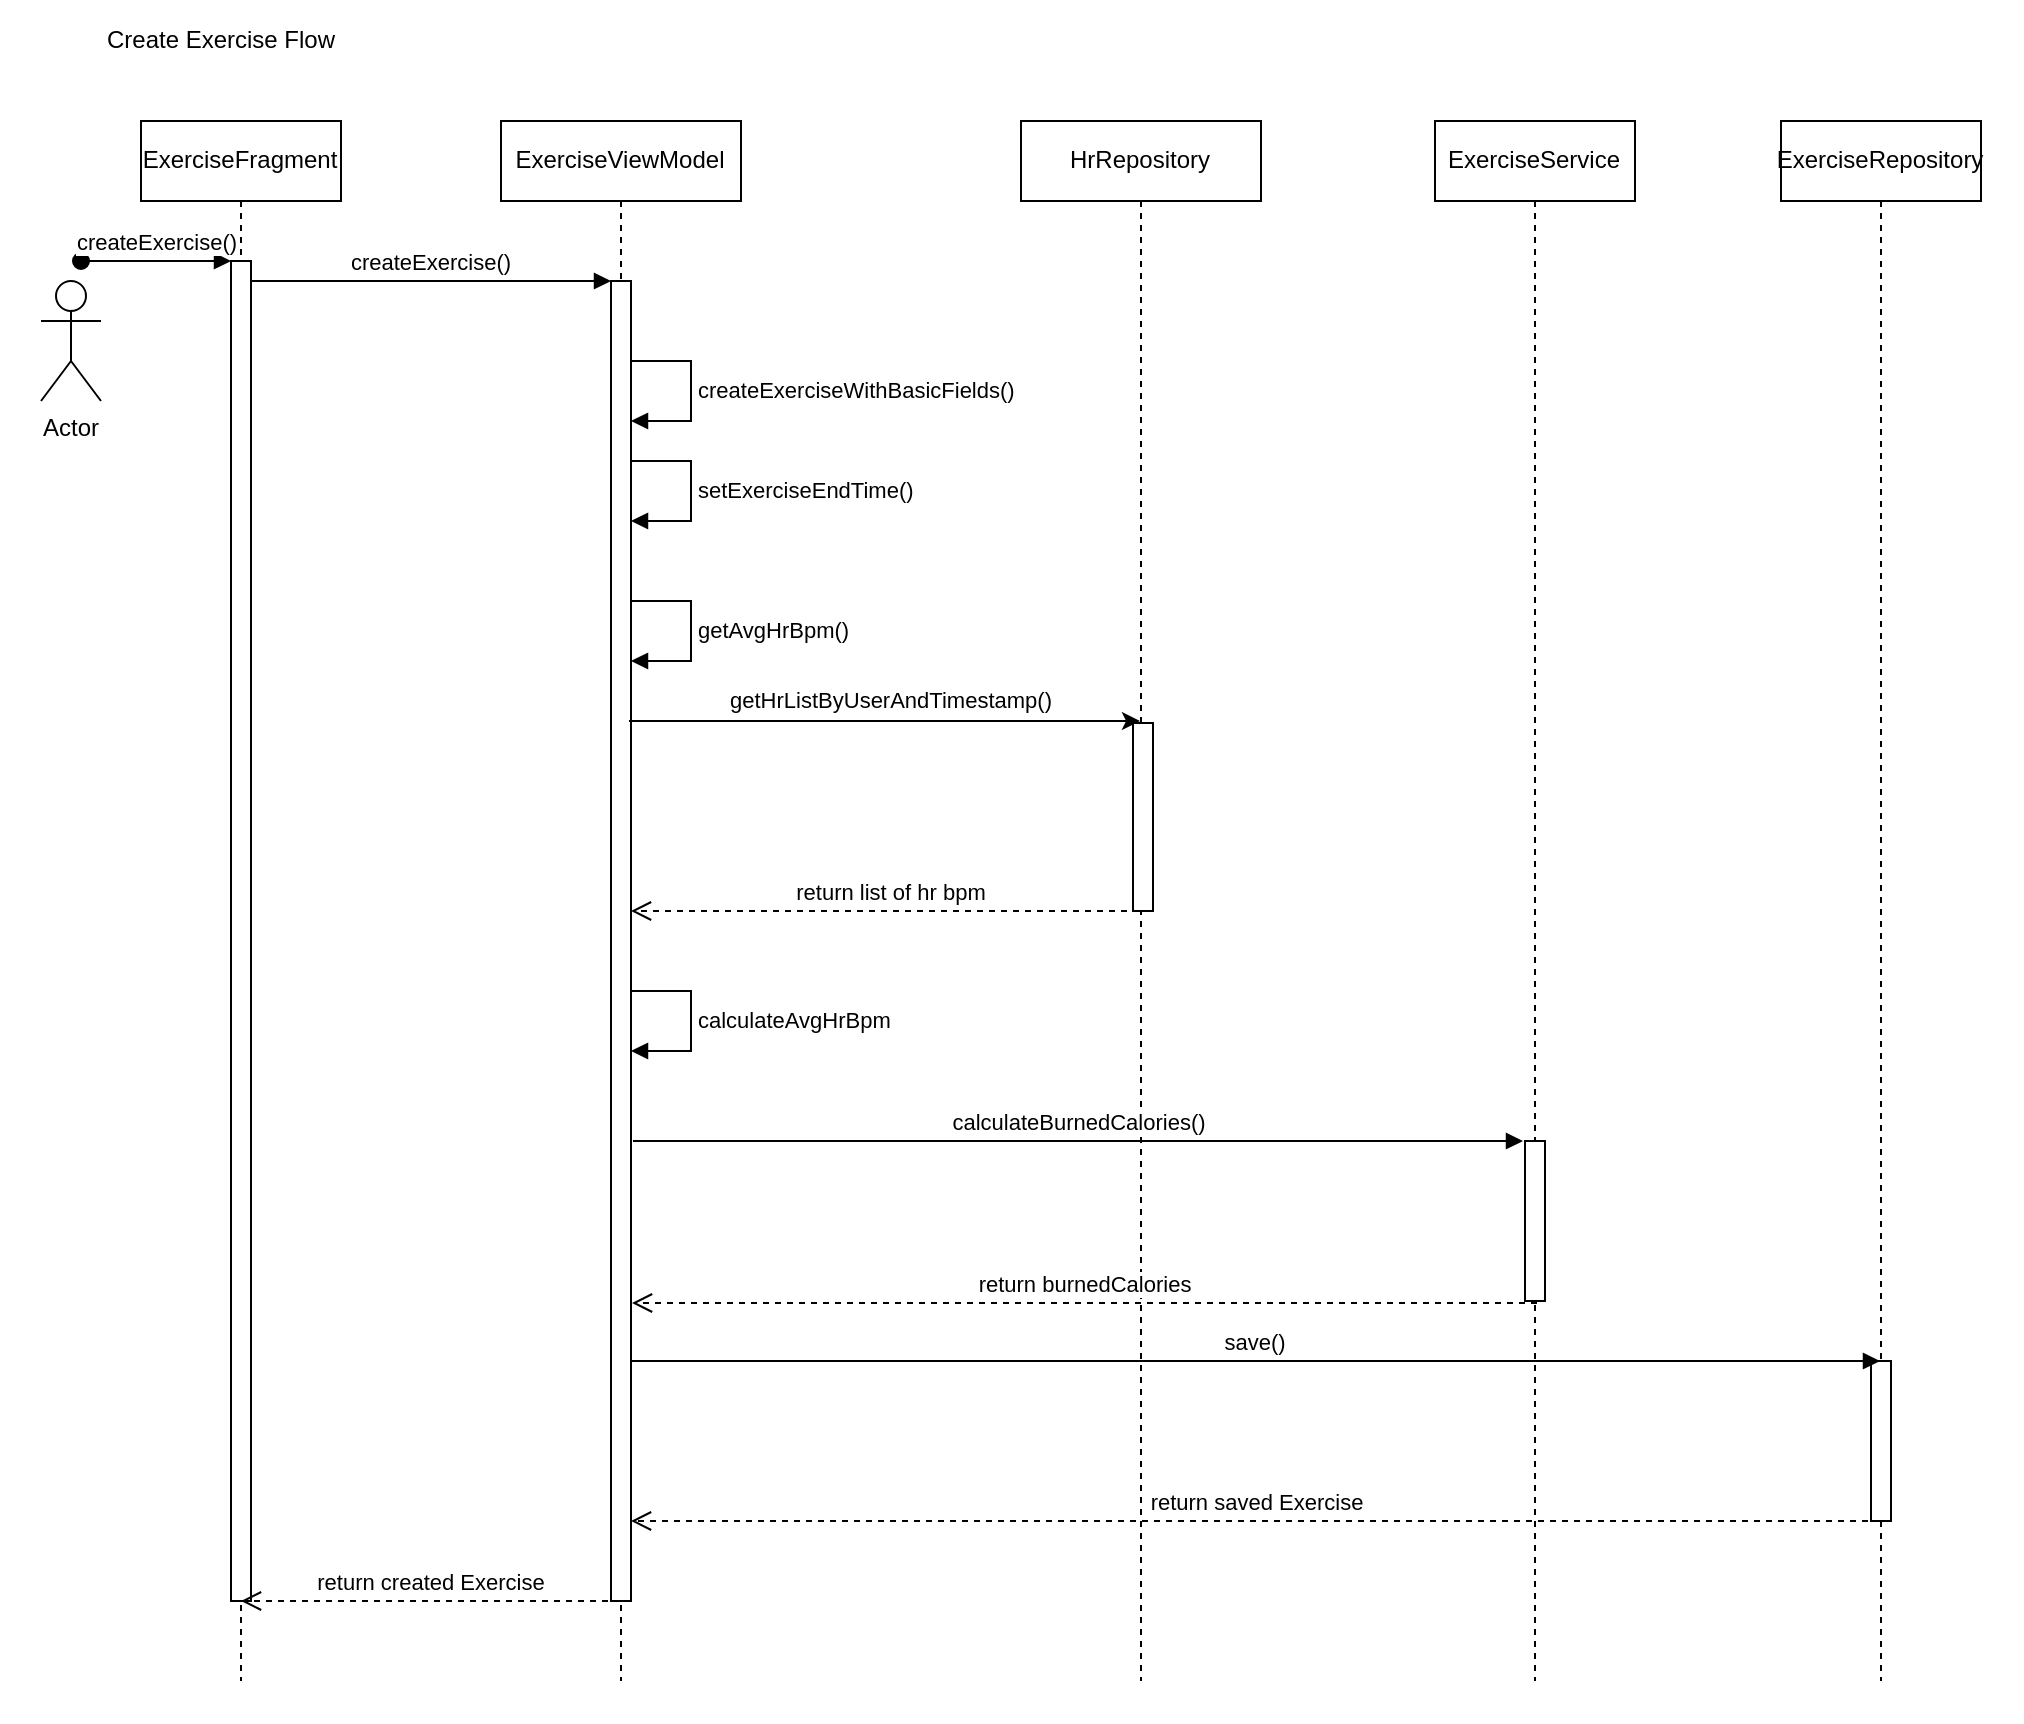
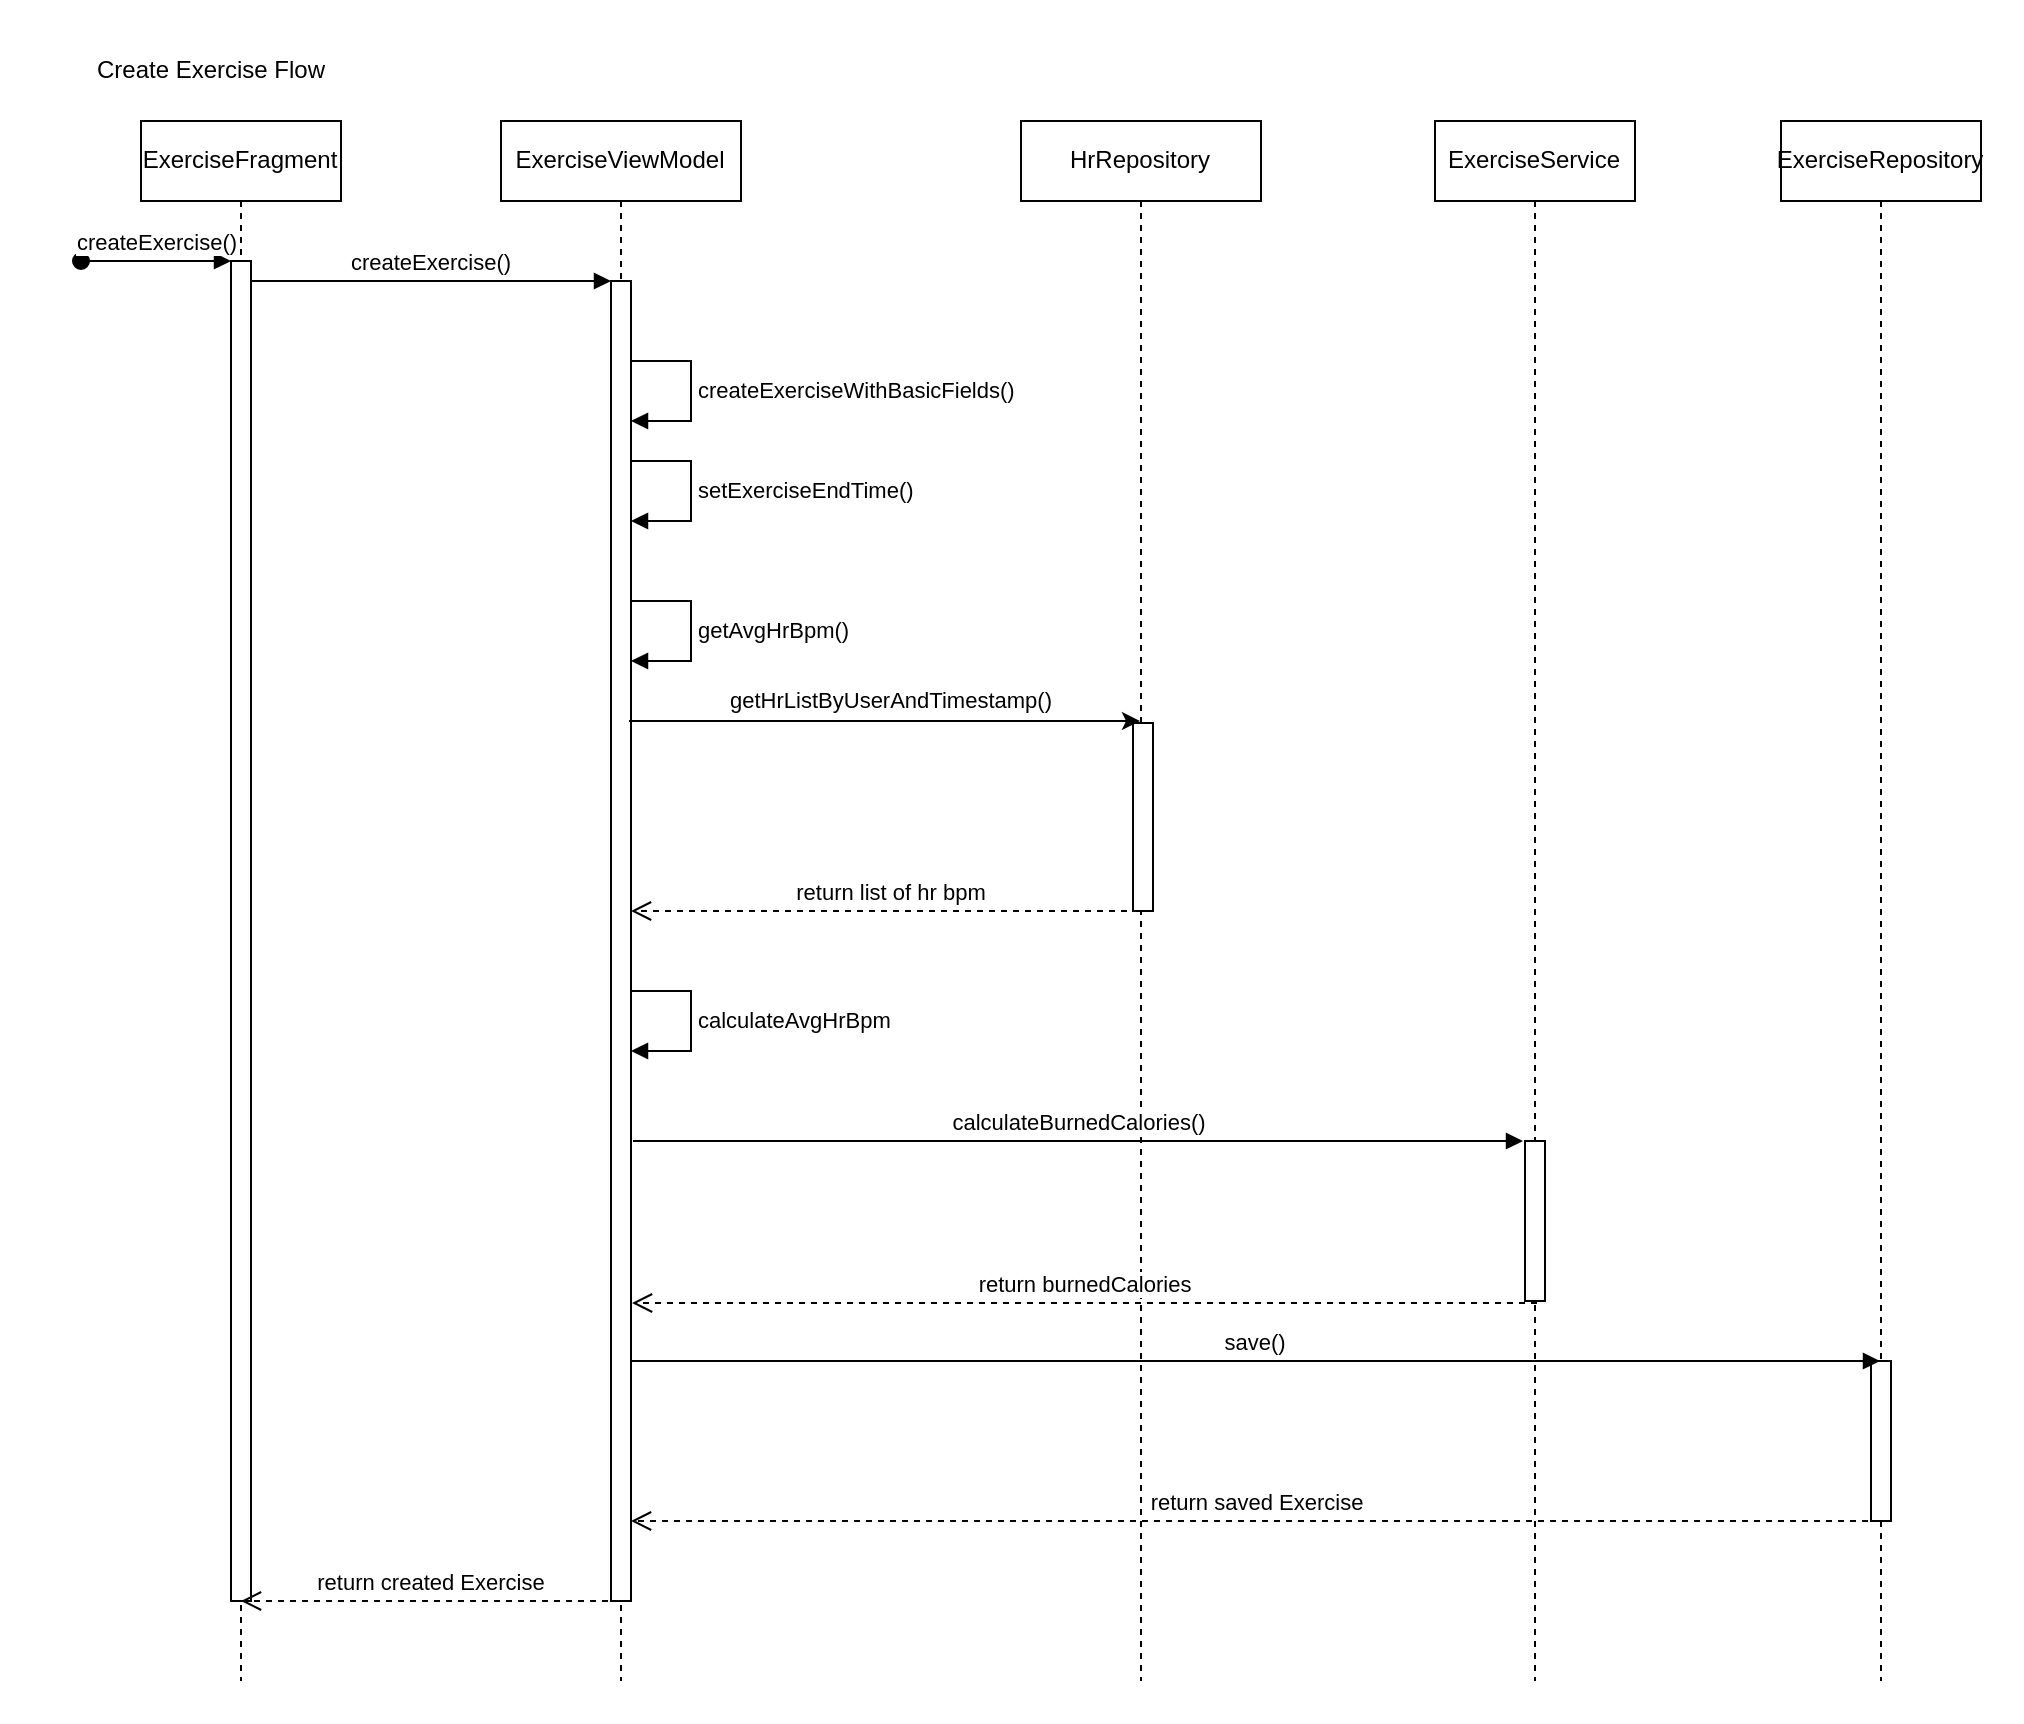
node "Create Exercise Flow": moved (221, 41) -> (211, 71)
node "Actor": removed
